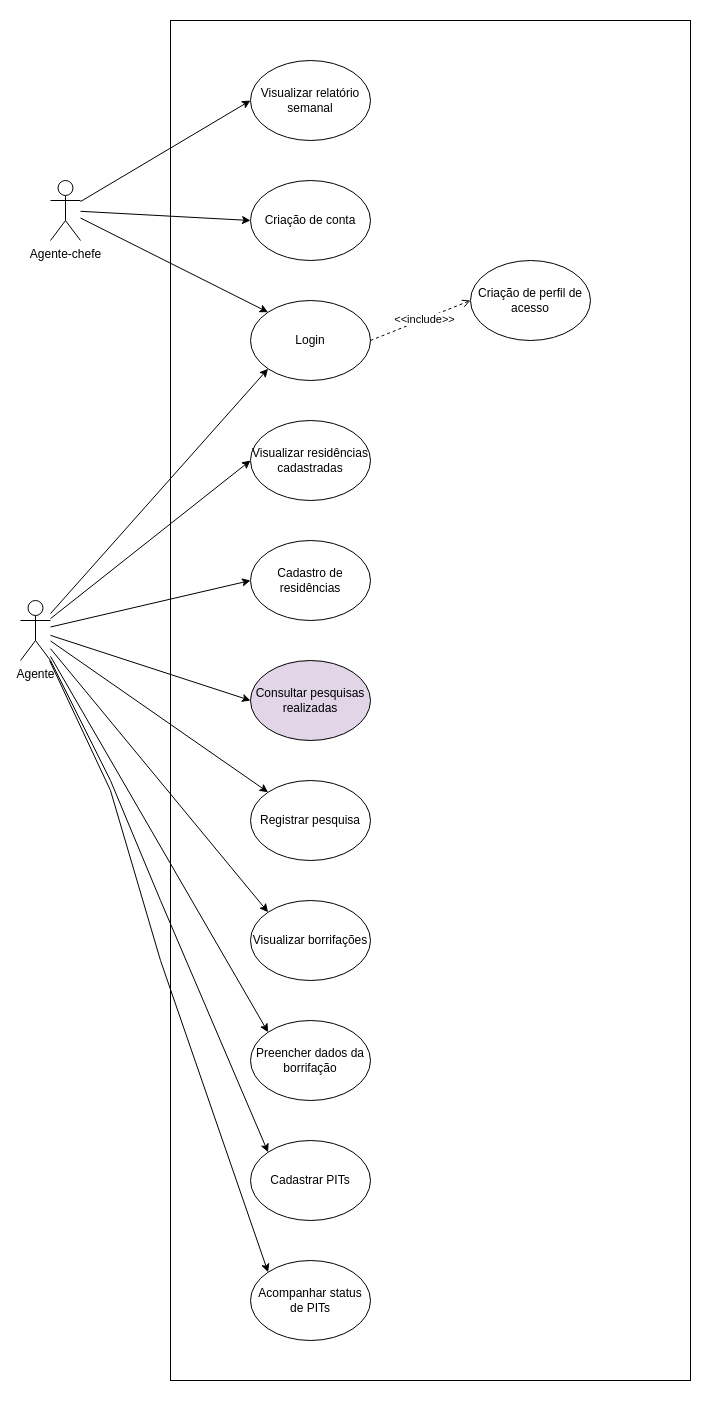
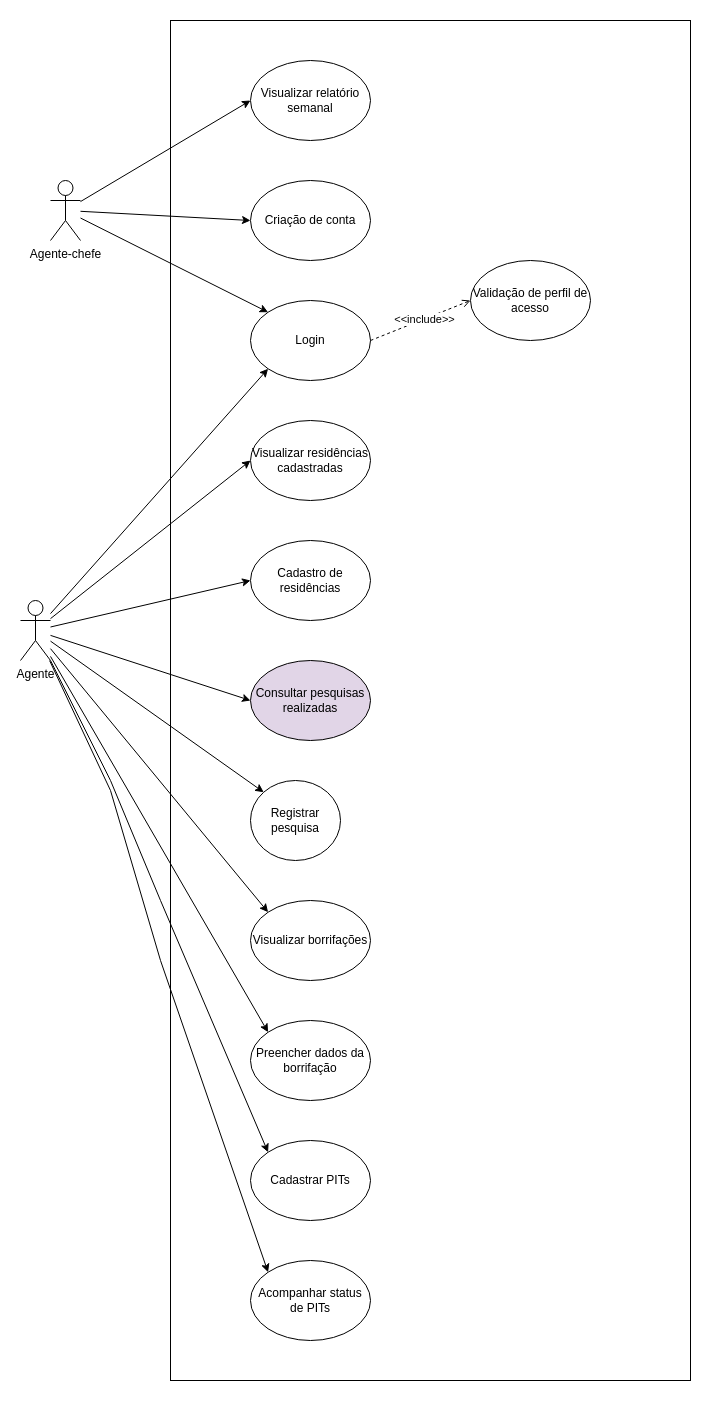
node "Criação de perfil de acesso": label "Criação de perfil de acesso" -> "Validação de perfil de acesso"
node "Registrar pesquisa": size 120x80 -> 90x80
